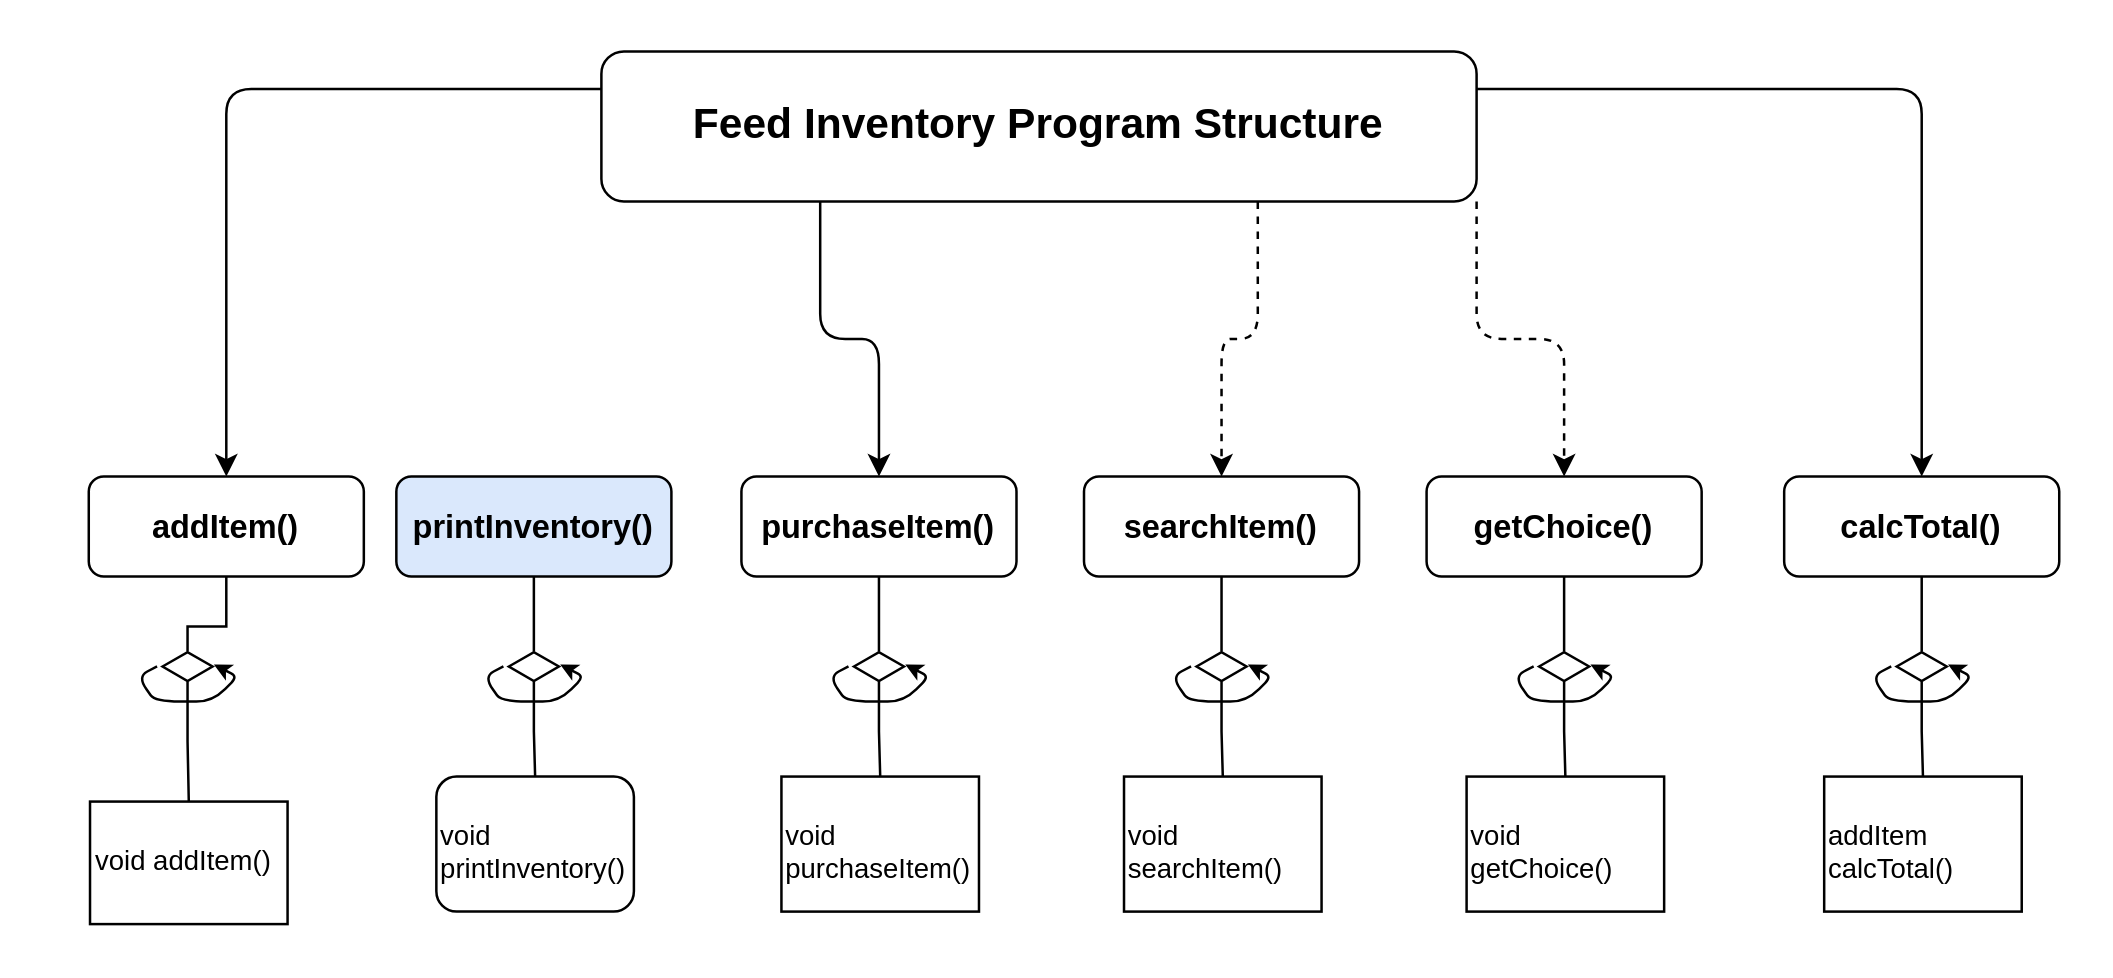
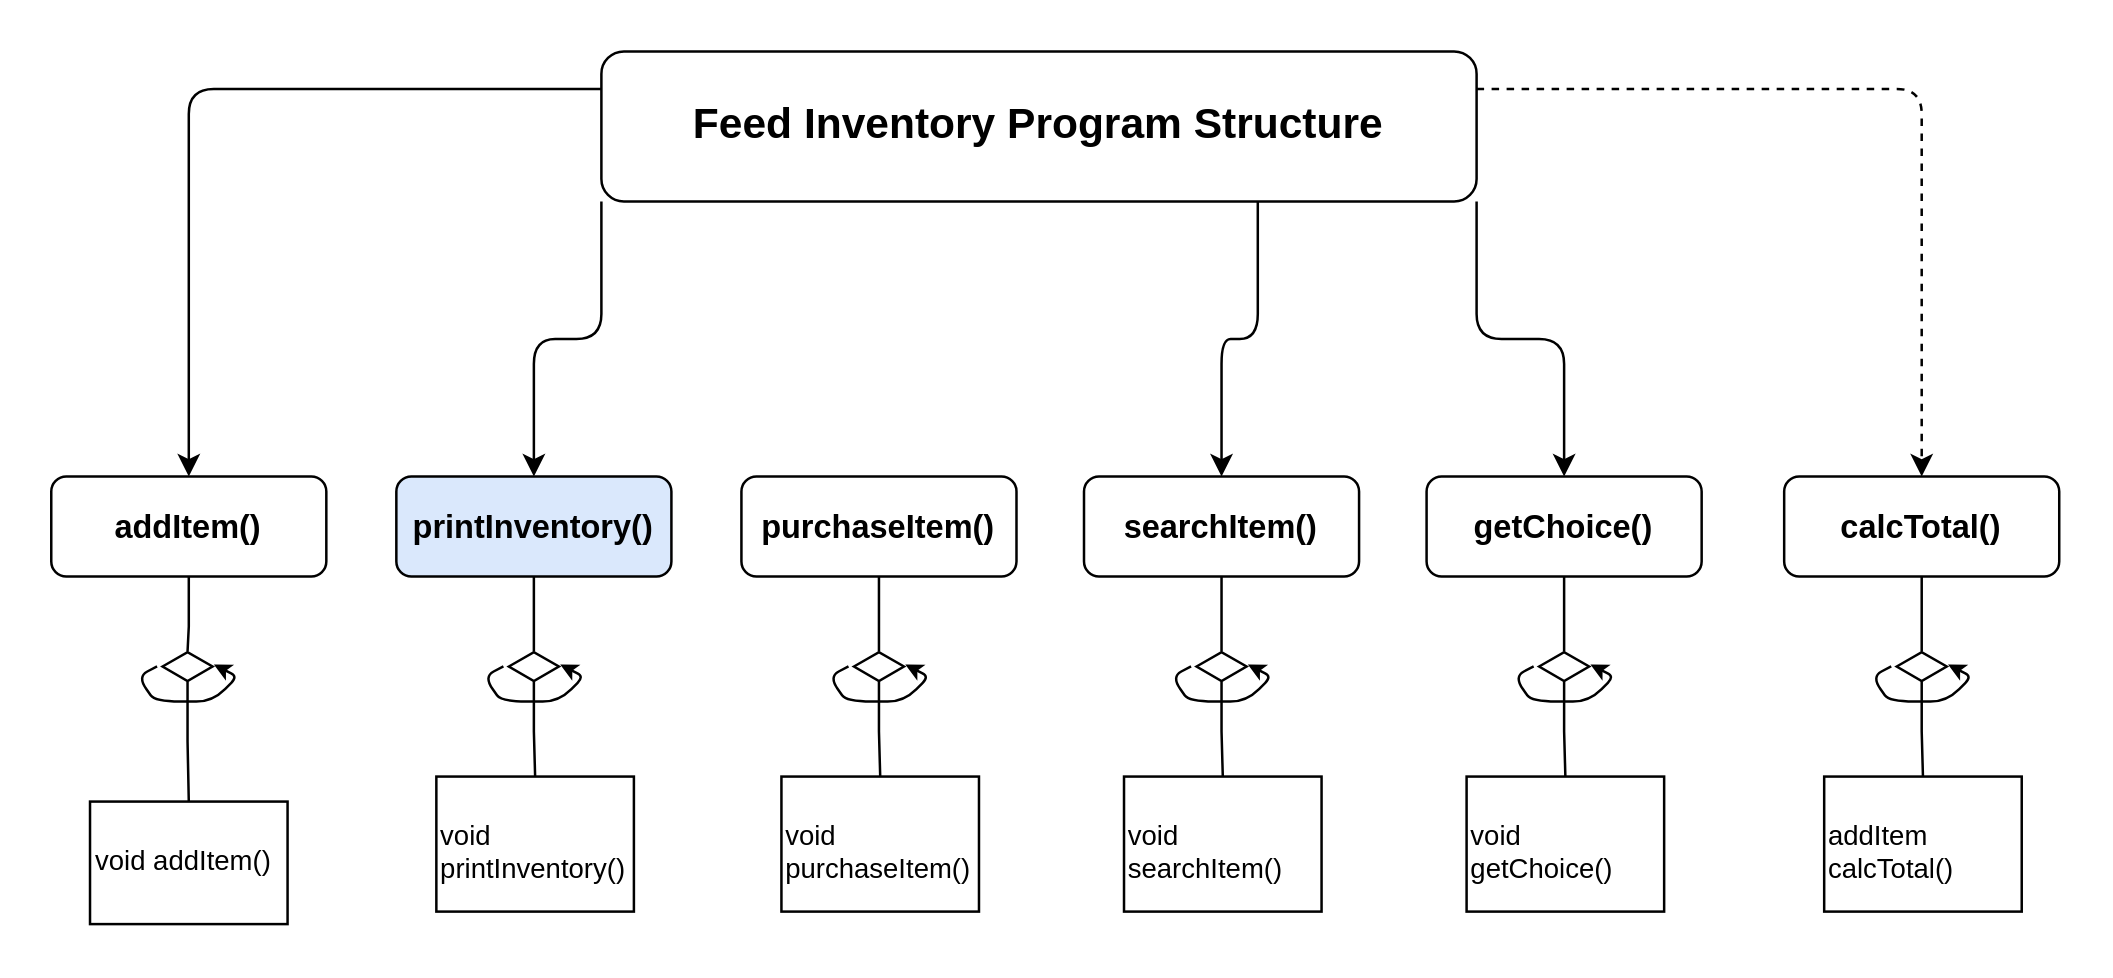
edge "Feed Inventory Program Structure" -> "calcTotal()": style solid -> dashed
edge "Feed Inventory Program Structure" -> "searchItem()": style dashed -> solid
edge "Feed Inventory Program Structure" -> "printInventory()": added
edge "Feed Inventory Program Structure" -> "purchaseItem()": removed
edge "Feed Inventory Program Structure" -> "getChoice()": style dashed -> solid
node "addItem()": moved (226, 526) -> (189, 526)
node "void printInventory()": shape rounded rectangle -> rectangle
